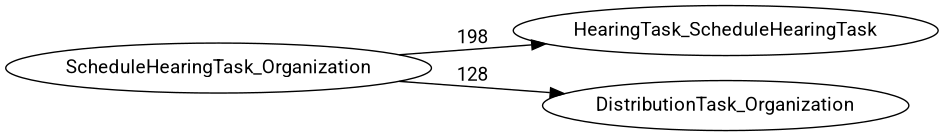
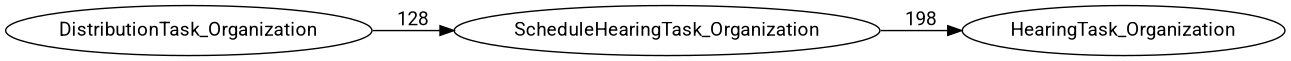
node "HearingTask_ScheduleHearingTask": label "HearingTask_ScheduleHearingTask" -> "HearingTask_Organization"
edge "ScheduleHearingTask_Organization" -> "DistributionTask_Organization": reversed
